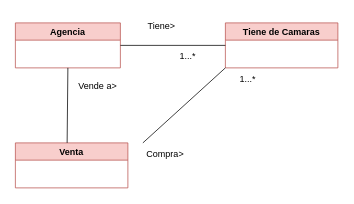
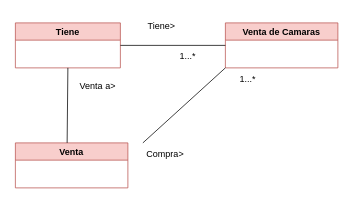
node "Agencia": label "Agencia" -> "Tiene"
node "Tiene de Camaras": label "Tiene de Camaras" -> "Venta de Camaras"
node "Vende a>": label "Vende a>" -> "Venta a>"
